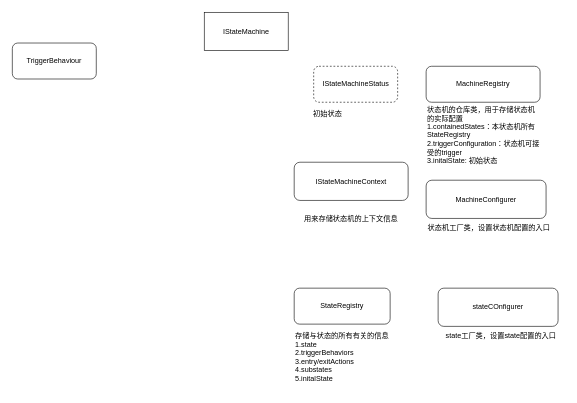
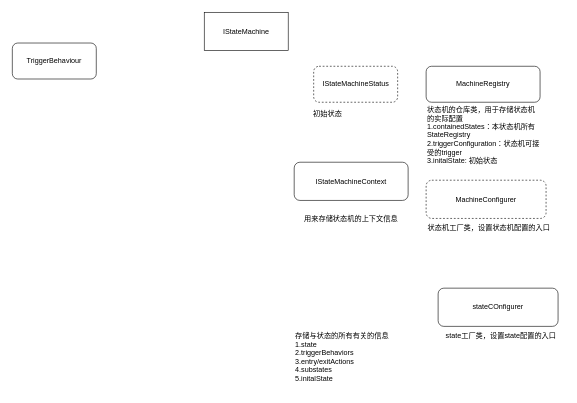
node "MachineConfigurer": style solid -> dashed
node "StateRegistry": removed
